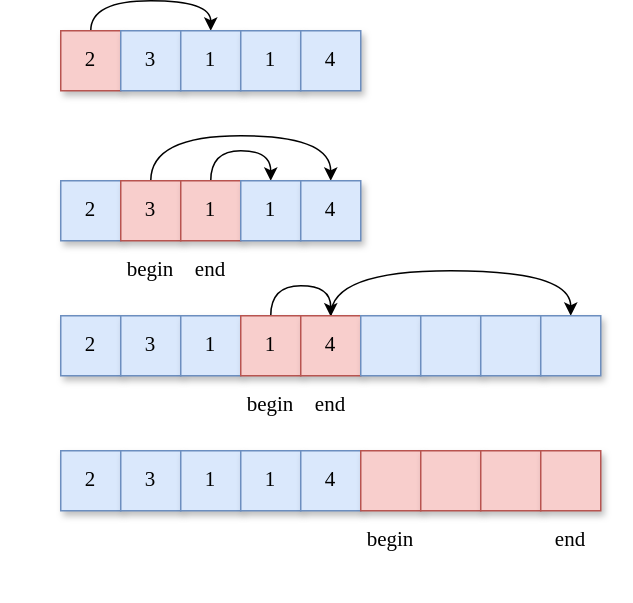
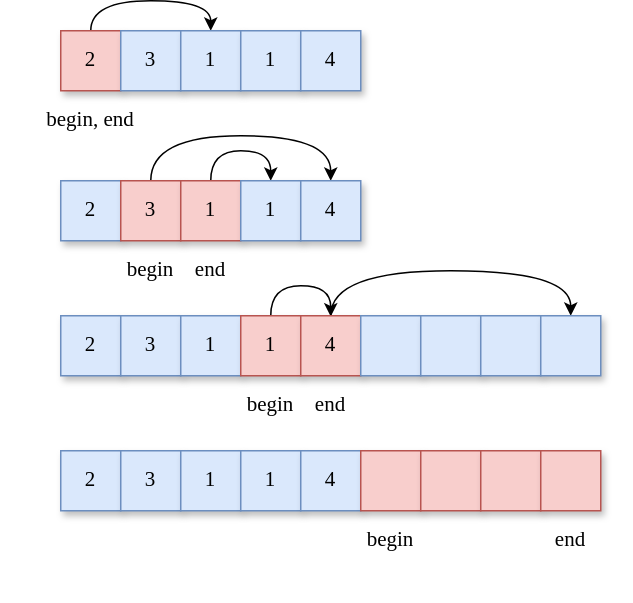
node "begin, end": added
